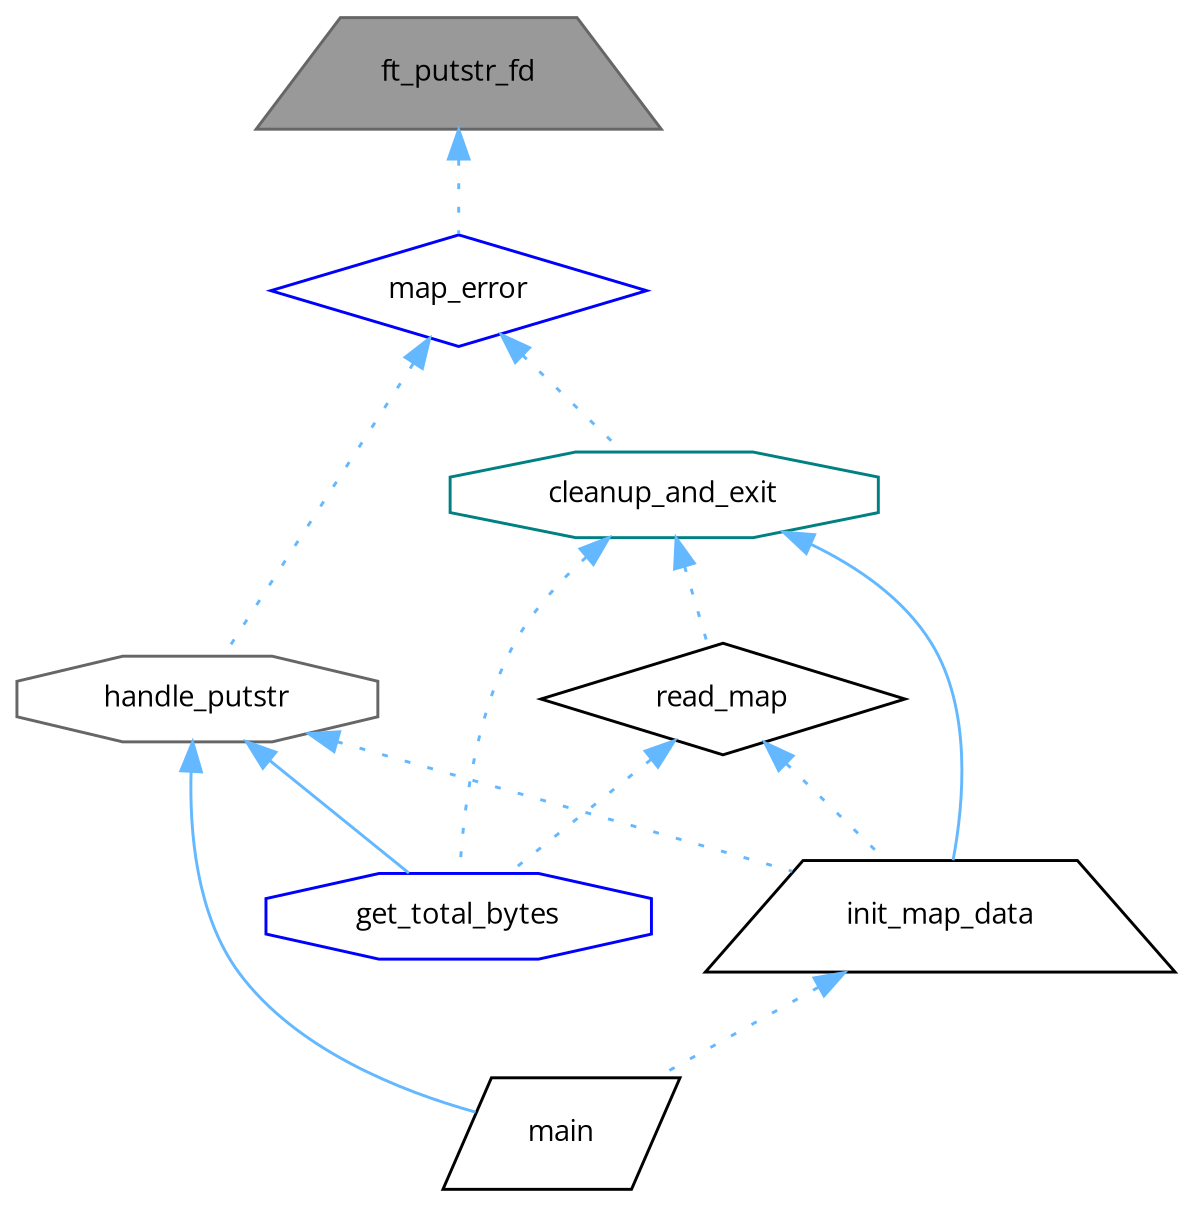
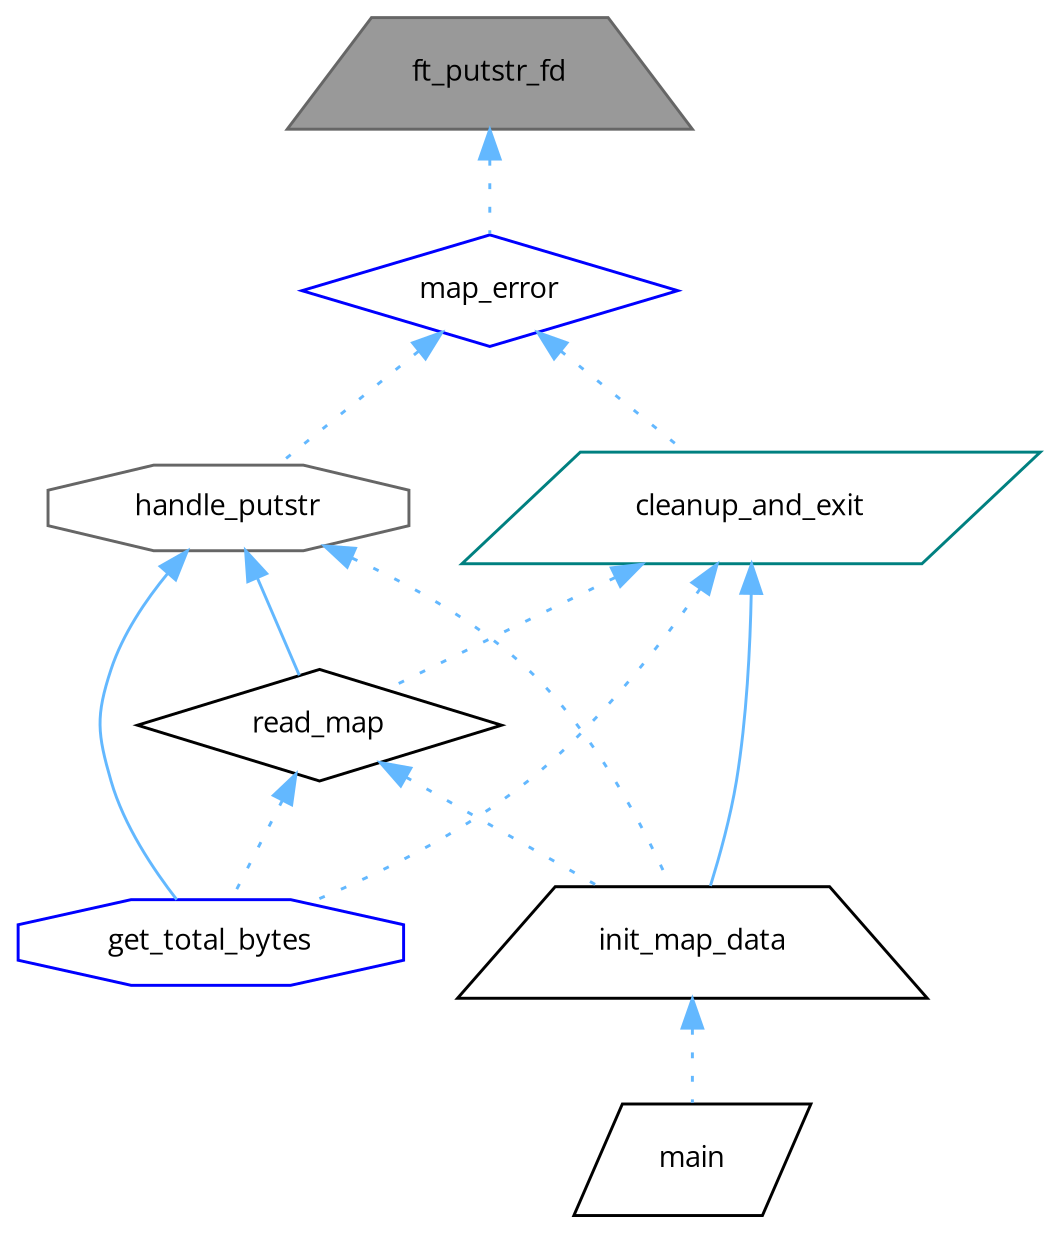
node "cleanup_and_exit": shape octagon -> parallelogram
edge "main" -> "handle_putstr": now "read_map" -> "handle_putstr"
